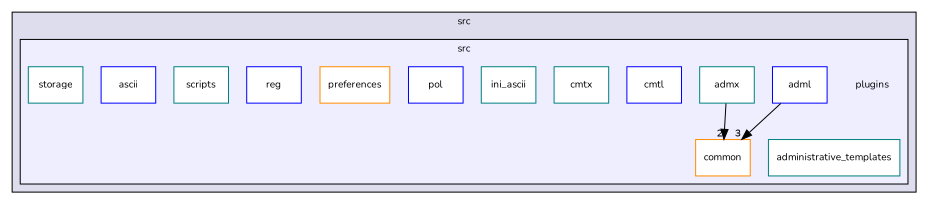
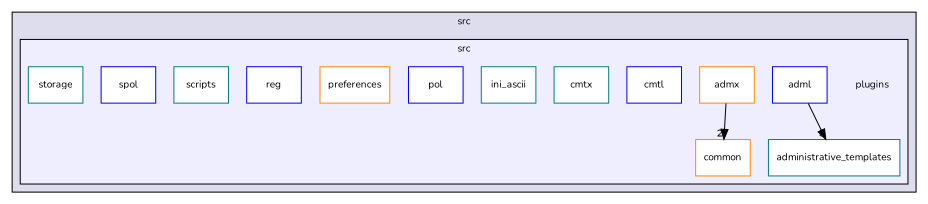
node "ascii": label "ascii" -> "spol"
node "admx": color teal -> darkorange
edge "adml" -> "common": now "adml" -> "administrative_templates"
